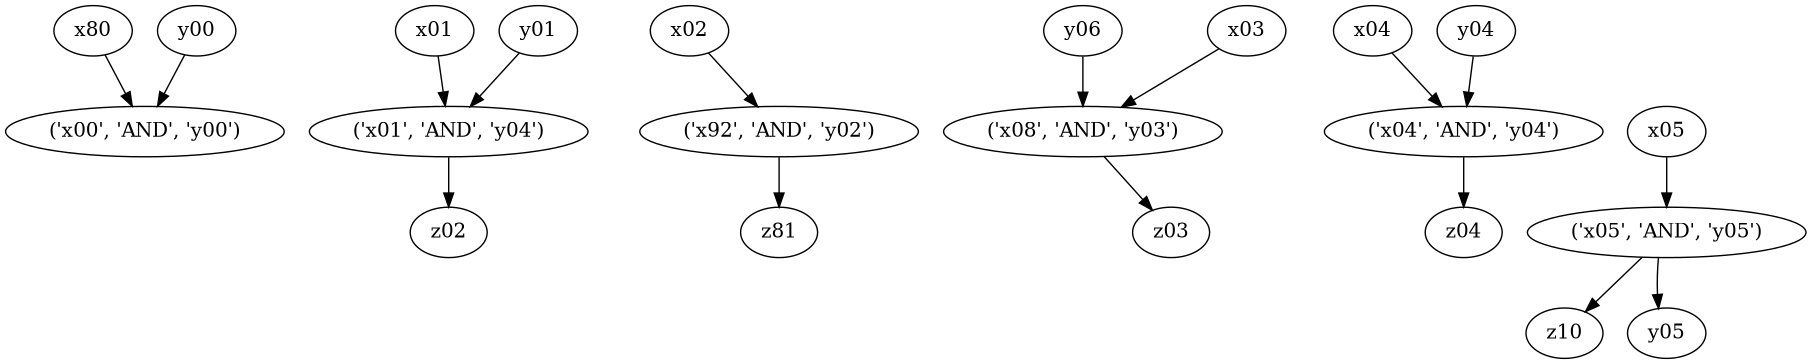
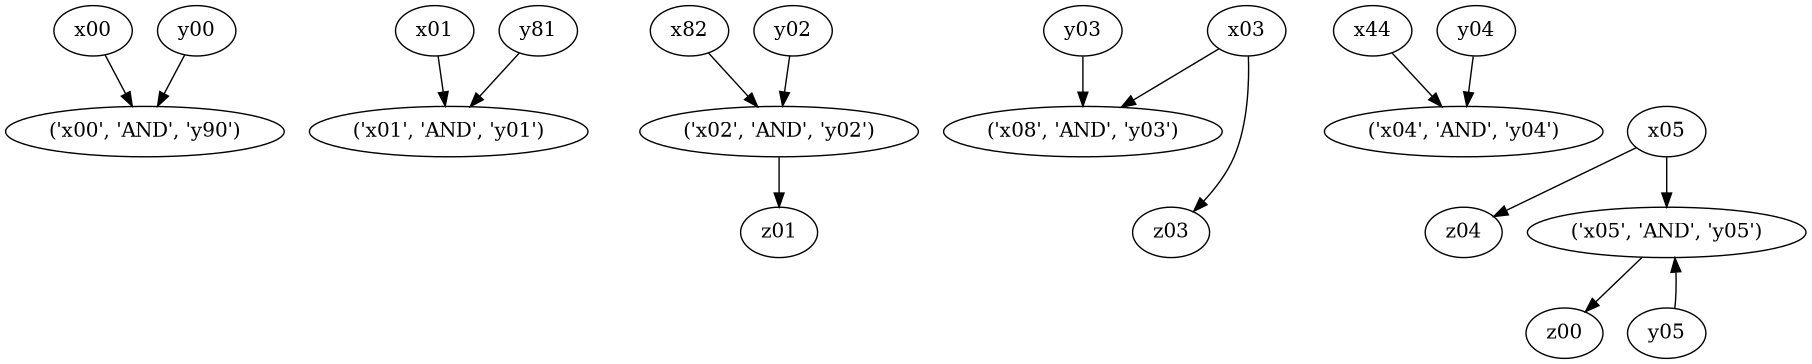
node "x80": label "x80" -> "x00"
node "y01": label "y01" -> "y81"
node "x02": label "x02" -> "x82"
node "y02": added
node "y06": label "y06" -> "y03"
node "x04": label "x04" -> "x44"
node "('x00', 'AND', 'y00')": label "('x00', 'AND', 'y00')" -> "('x00', 'AND', 'y90')"
node "('x01', 'AND', 'y04')": label "('x01', 'AND', 'y04')" -> "('x01', 'AND', 'y01')"
node "('x92', 'AND', 'y02')": label "('x92', 'AND', 'y02')" -> "('x02', 'AND', 'y02')"
edge "('x04', 'AND', 'y04')" -> "z04": now "x05" -> "z04"
edge "('x08', 'AND', 'y03')" -> "z03": now "x03" -> "z03"
node "z02": removed
node "z81": label "z81" -> "z01"
edge "('x05', 'AND', 'y05')" -> "y05": reversed
node "z10": label "z10" -> "z00"
